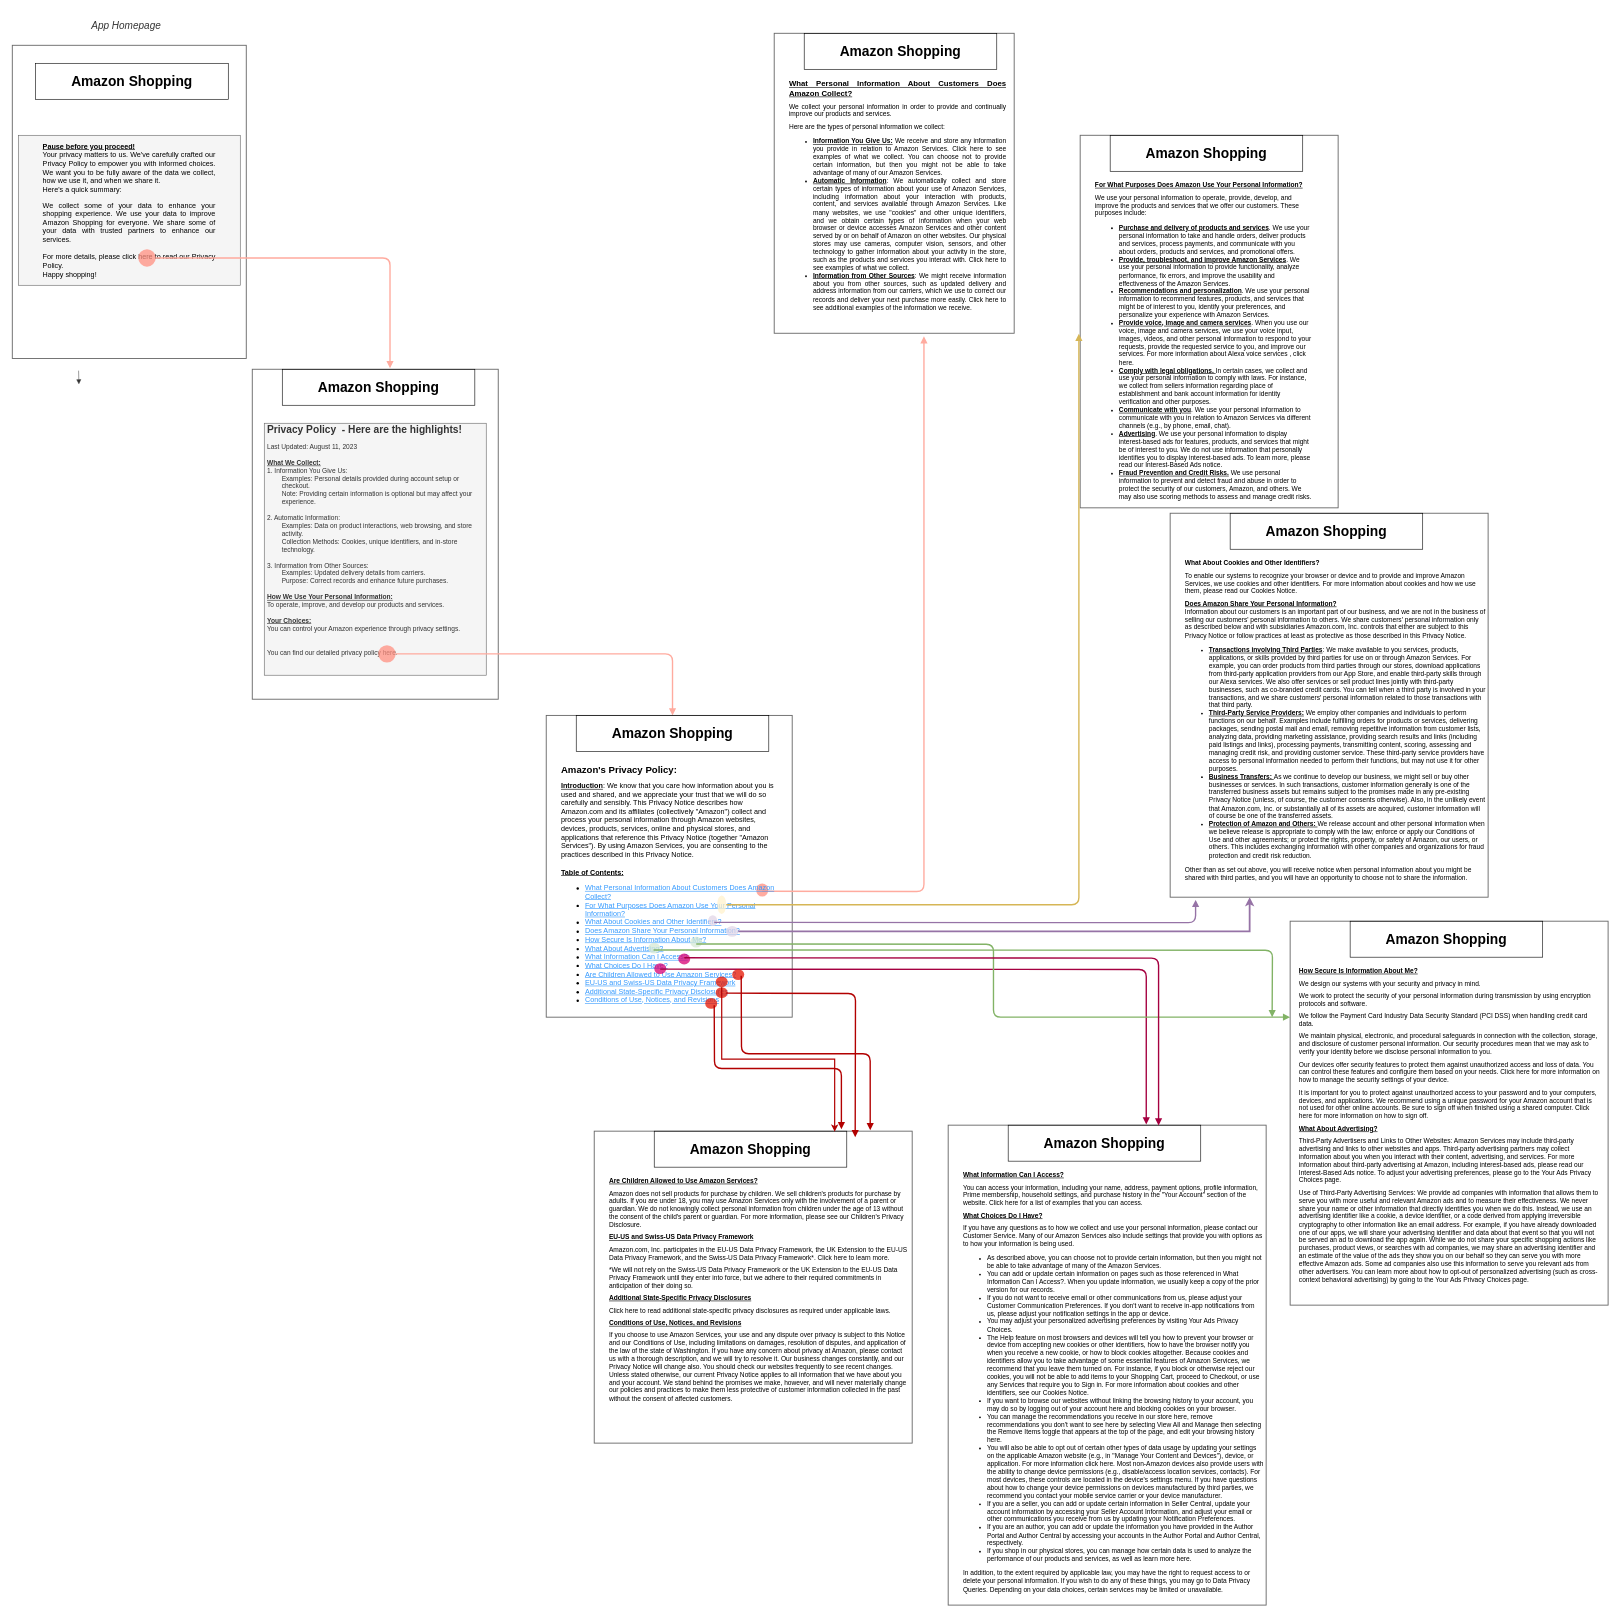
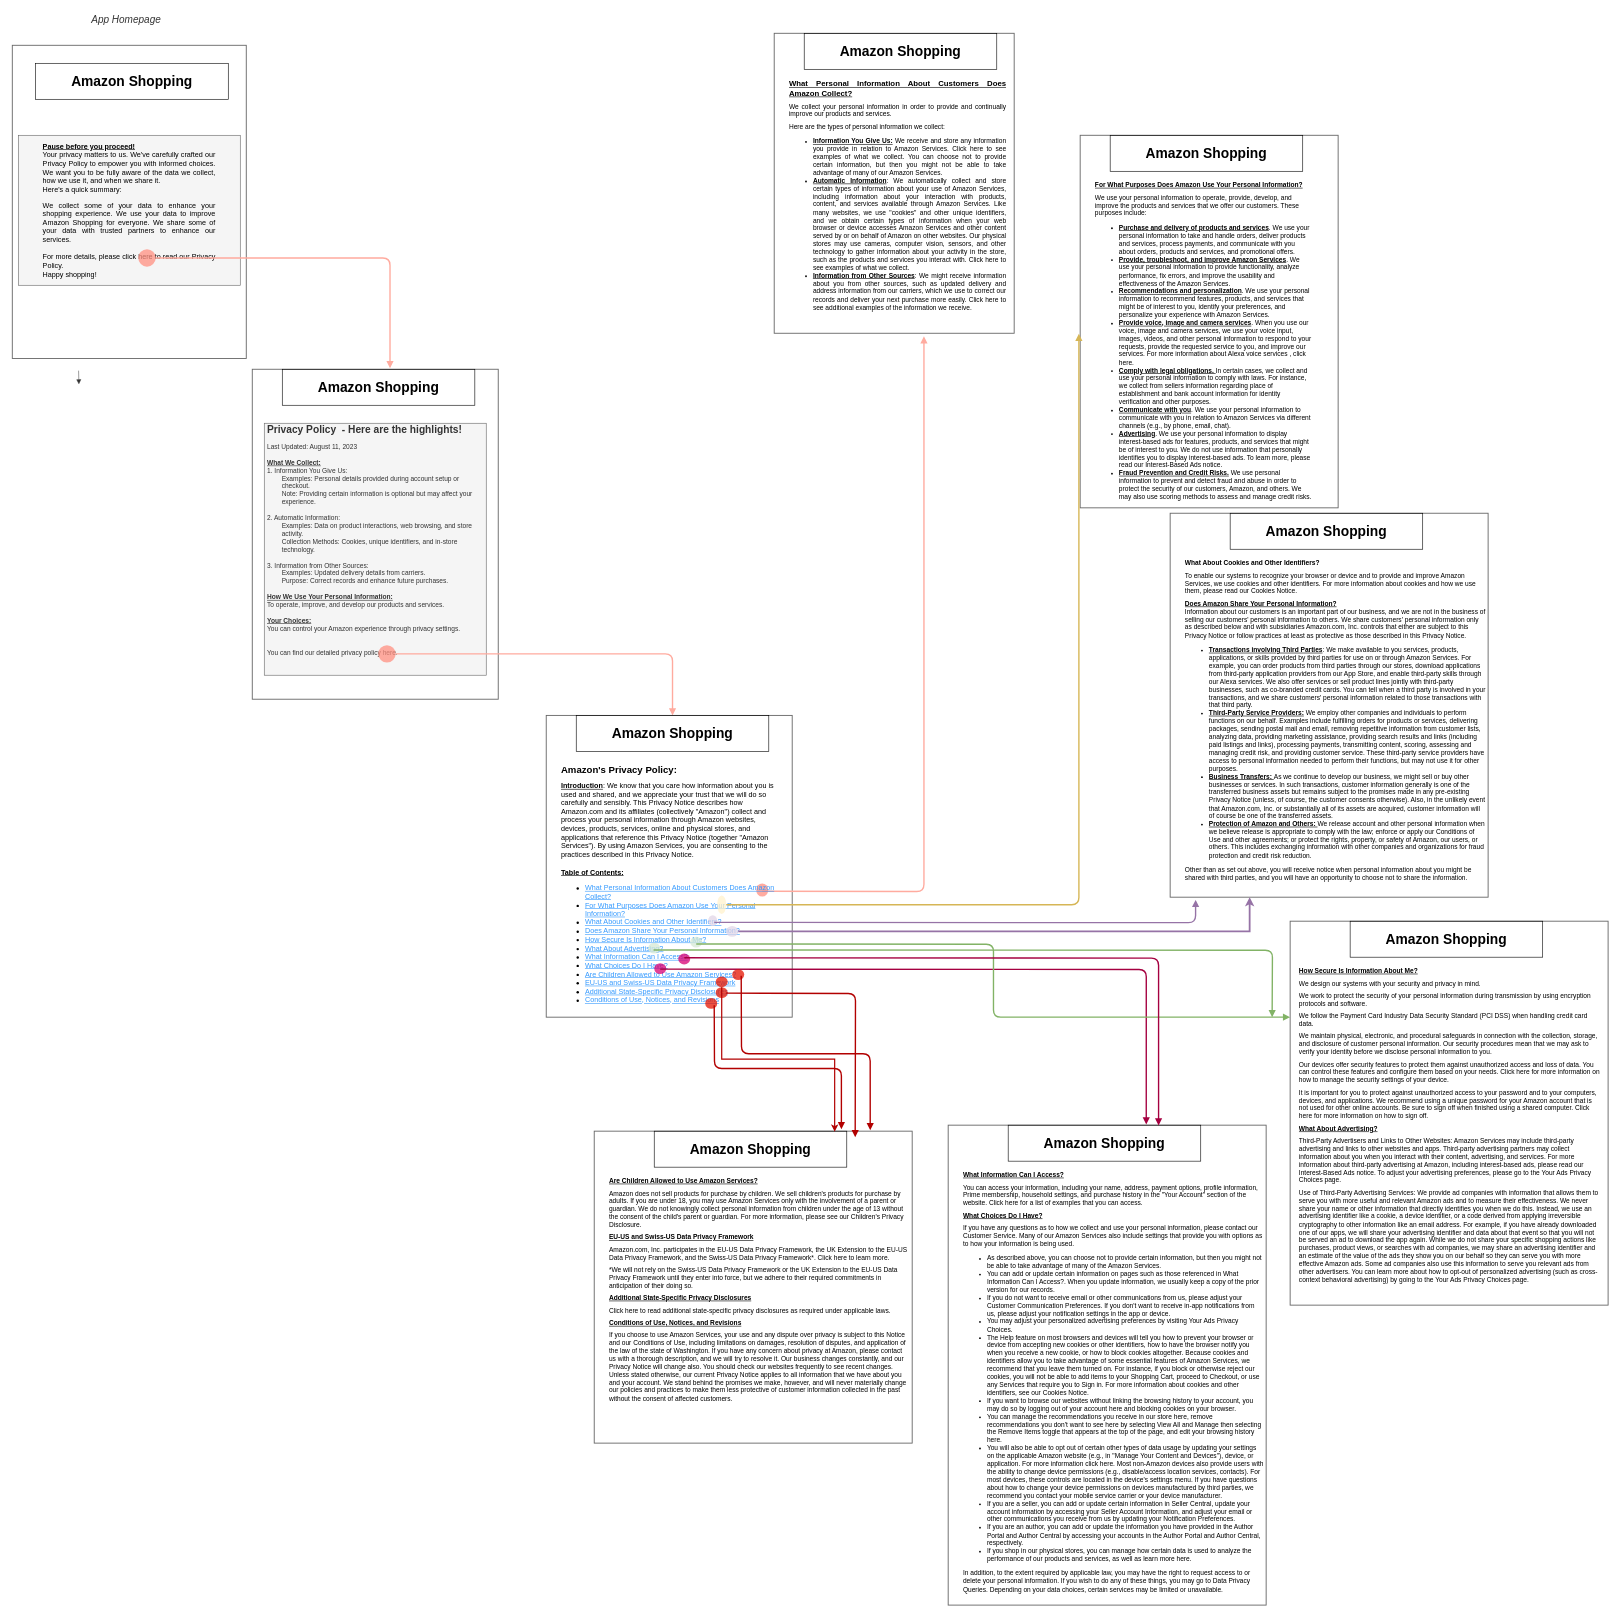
node "App Homepage": moved (126, 26) -> (126, 20)
